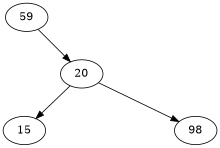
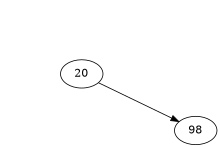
node "59": removed
node "15": removed
